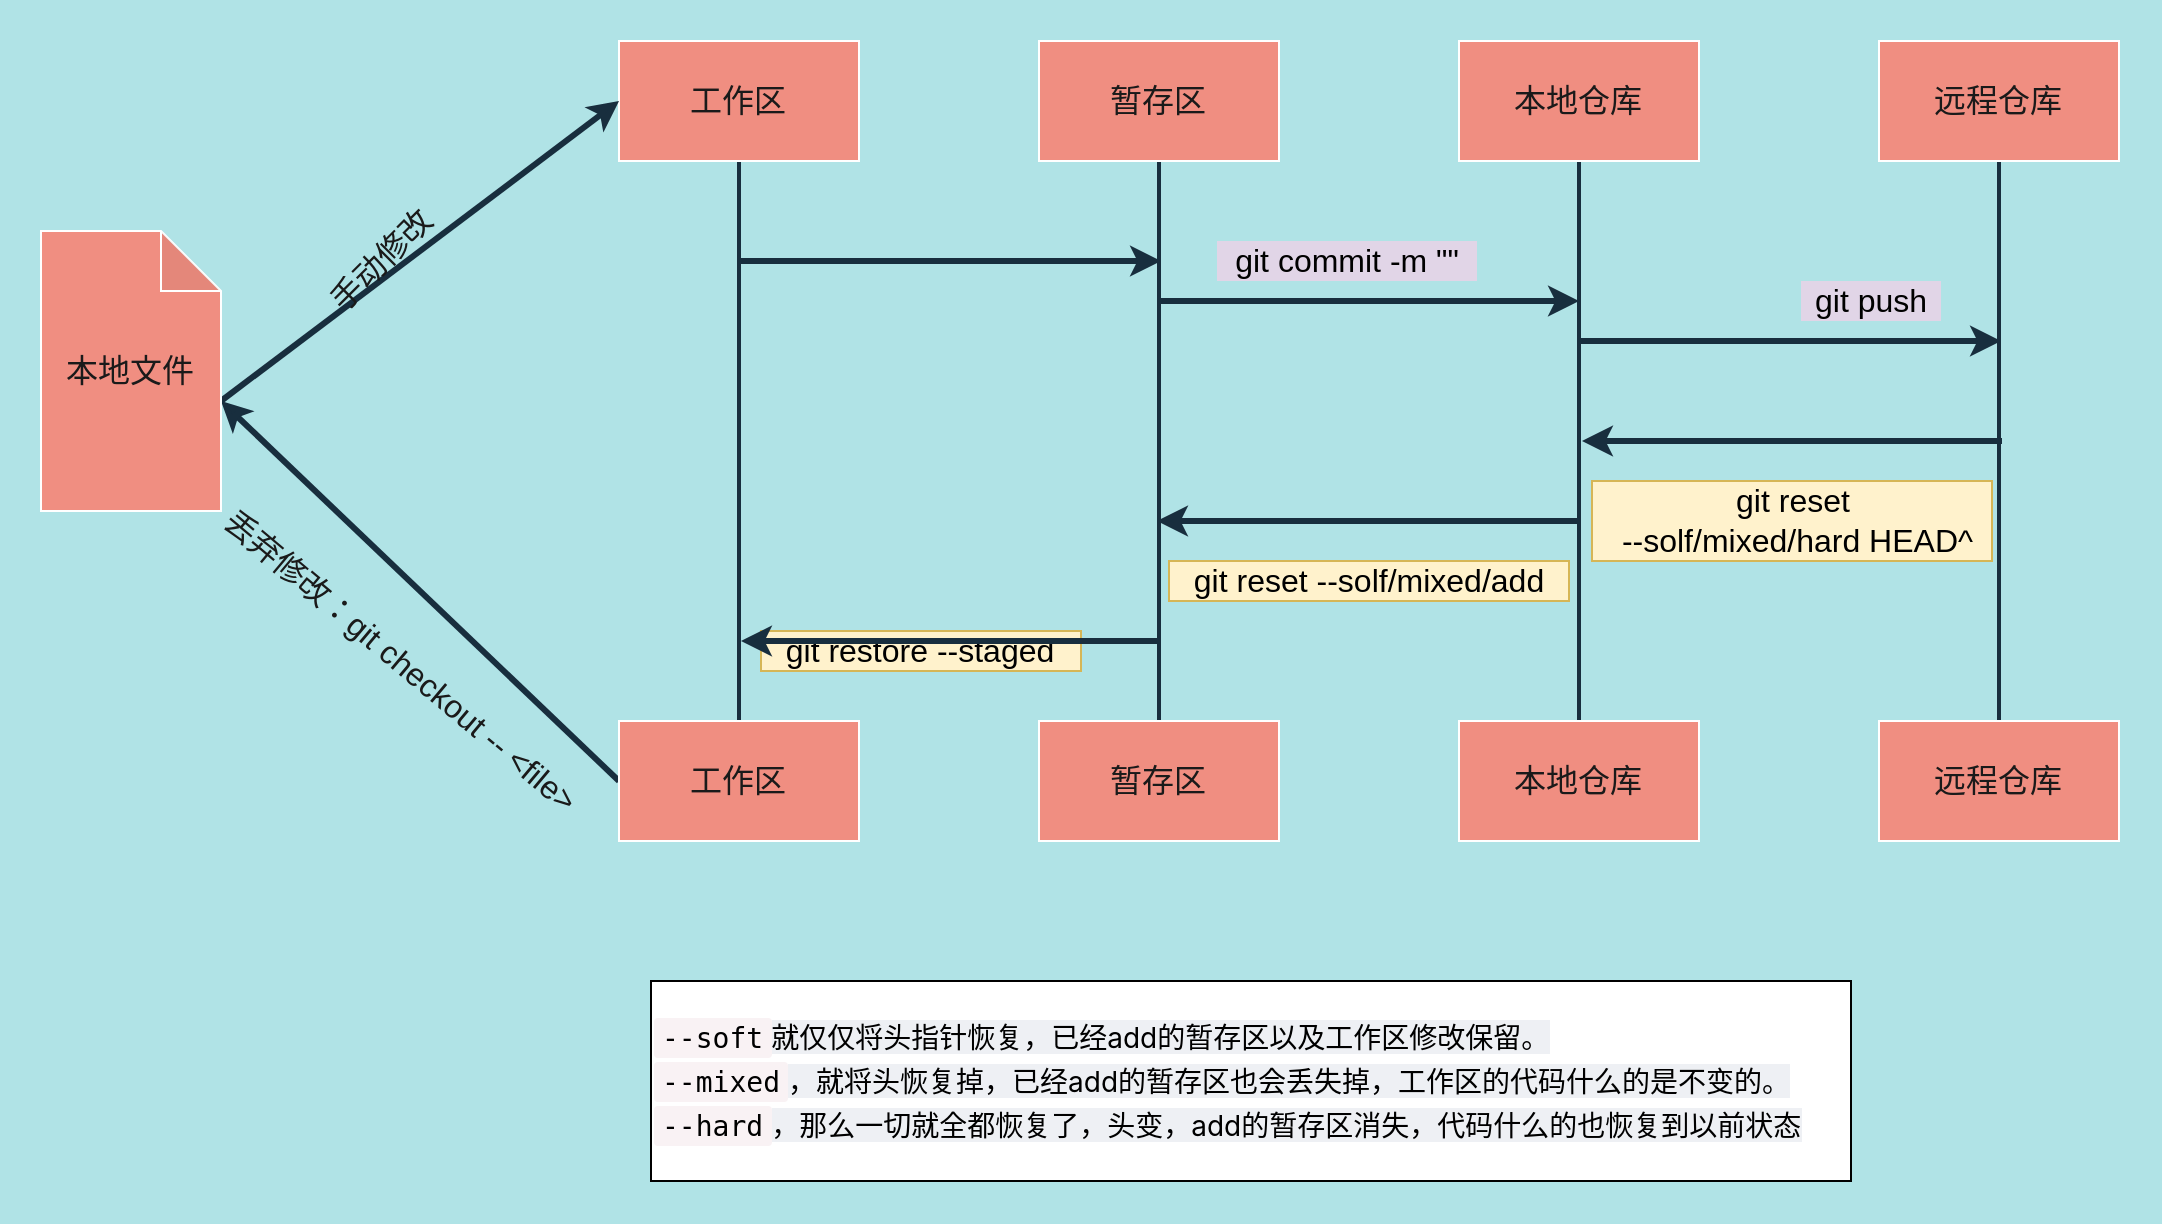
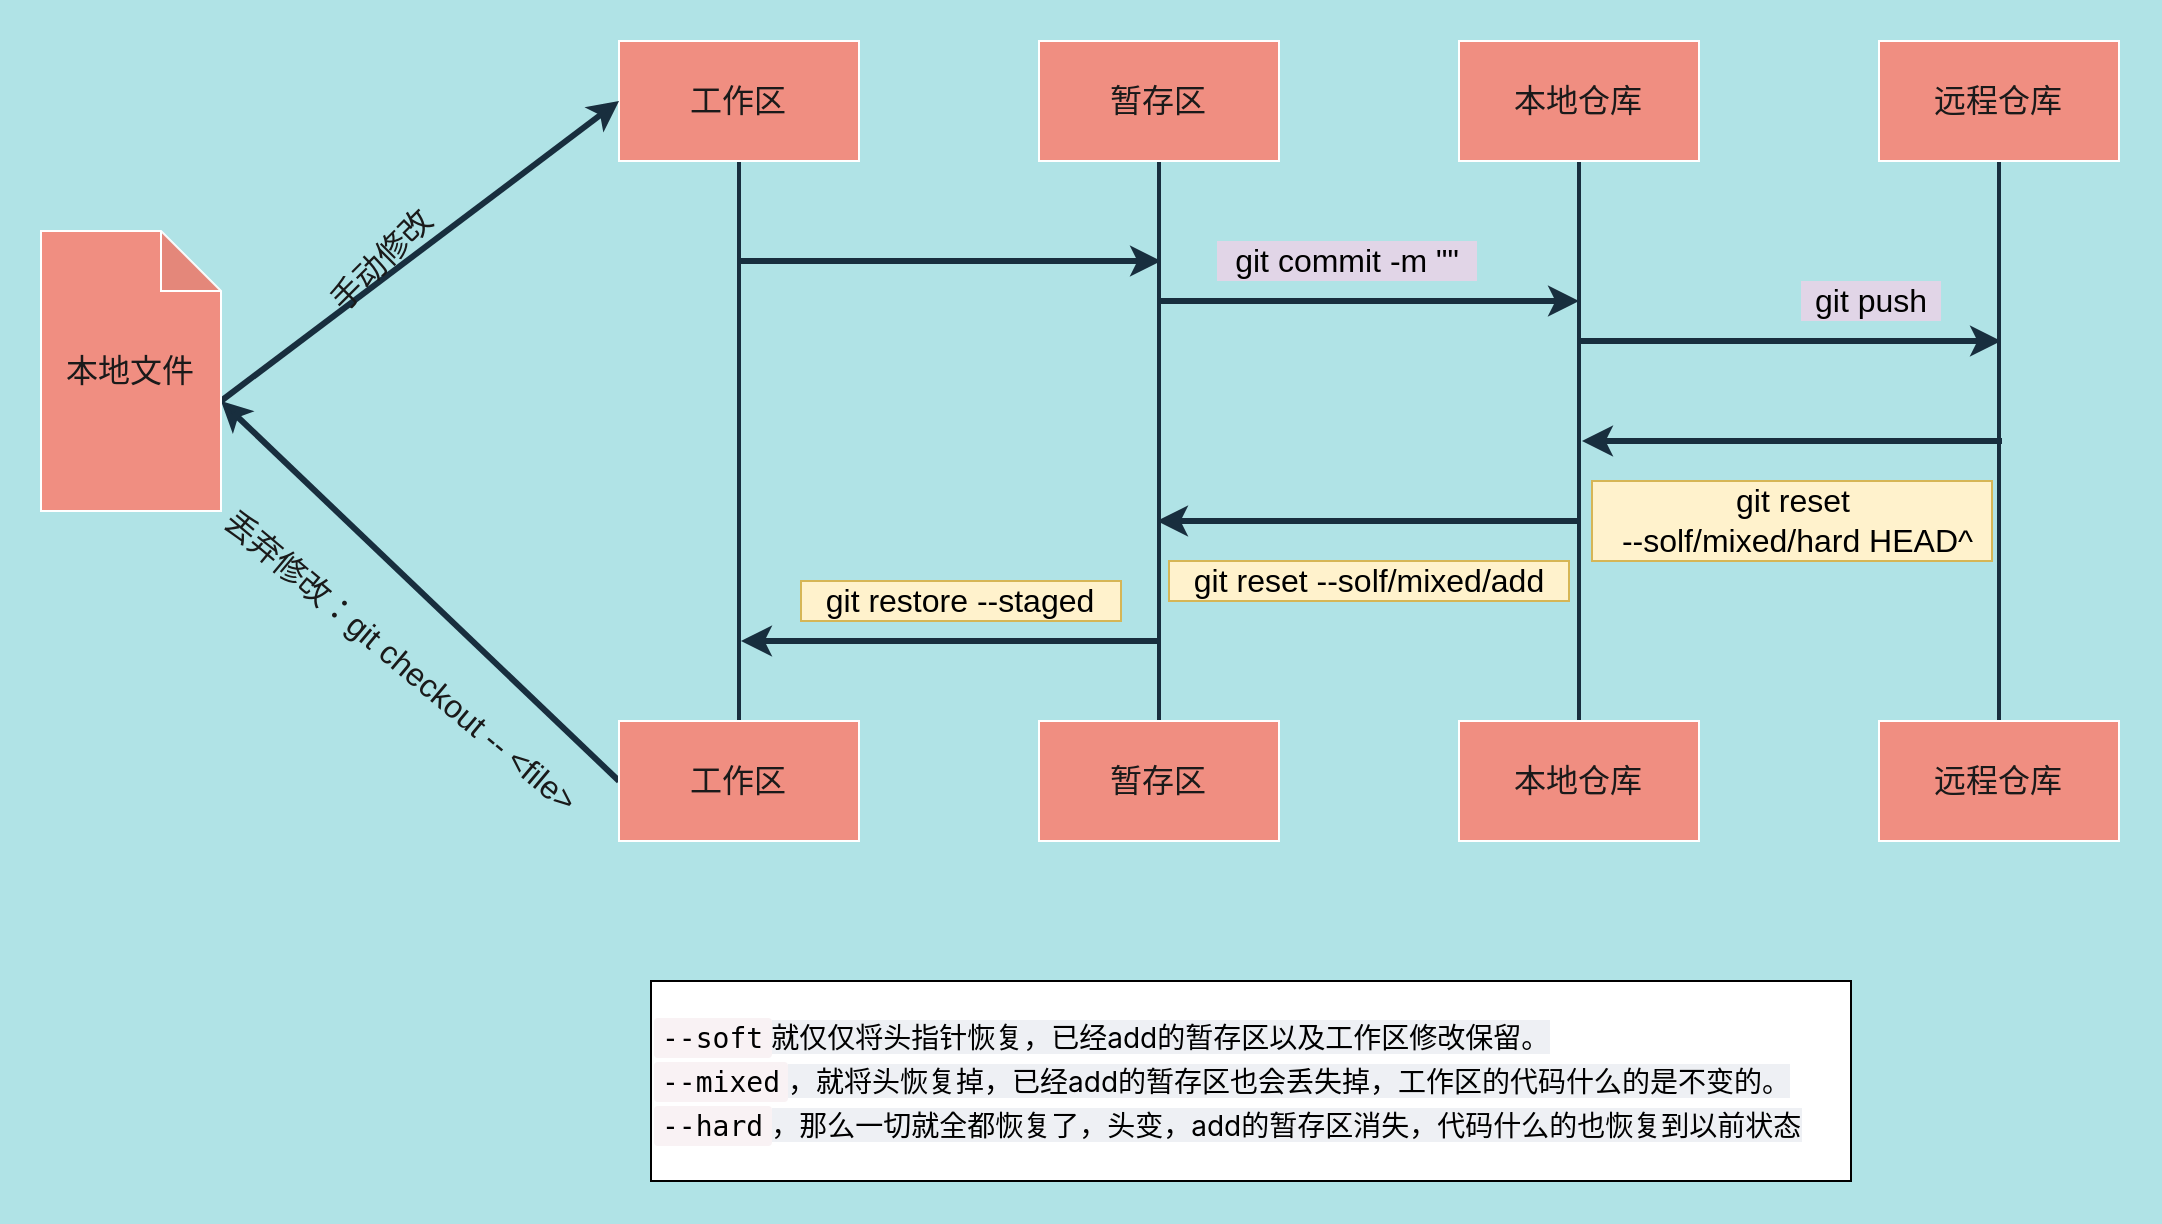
node "git restore --staged": moved (921, 651) -> (961, 601)
